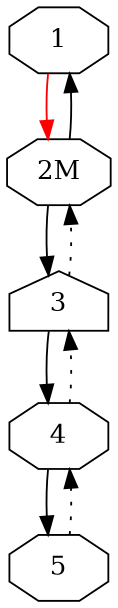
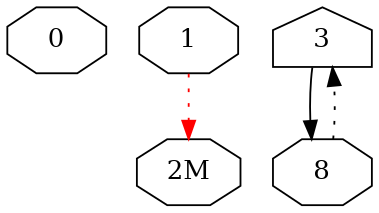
node "0": added
edge "1" -> "2M": style solid -> dotted
edge "2M" -> "1": removed
edge "2M" -> "3": removed
edge "3" -> "2M": removed
node "4": label "4" -> "8"
node "5": removed
